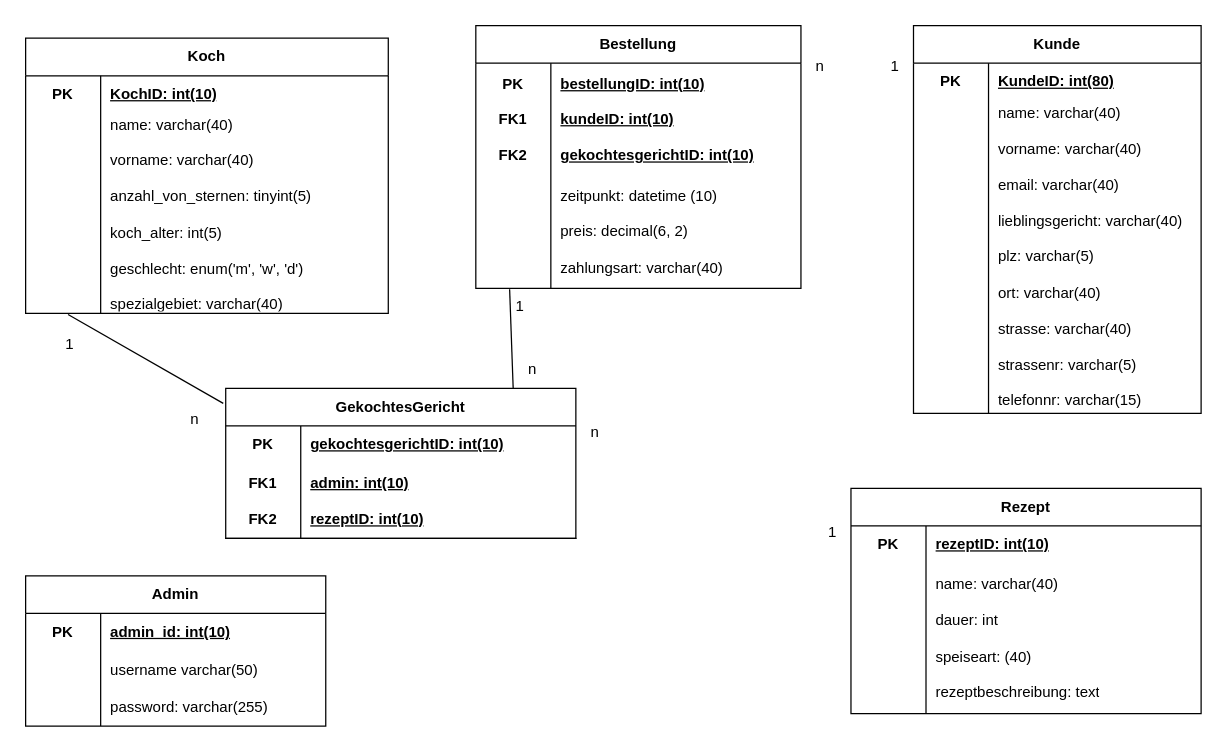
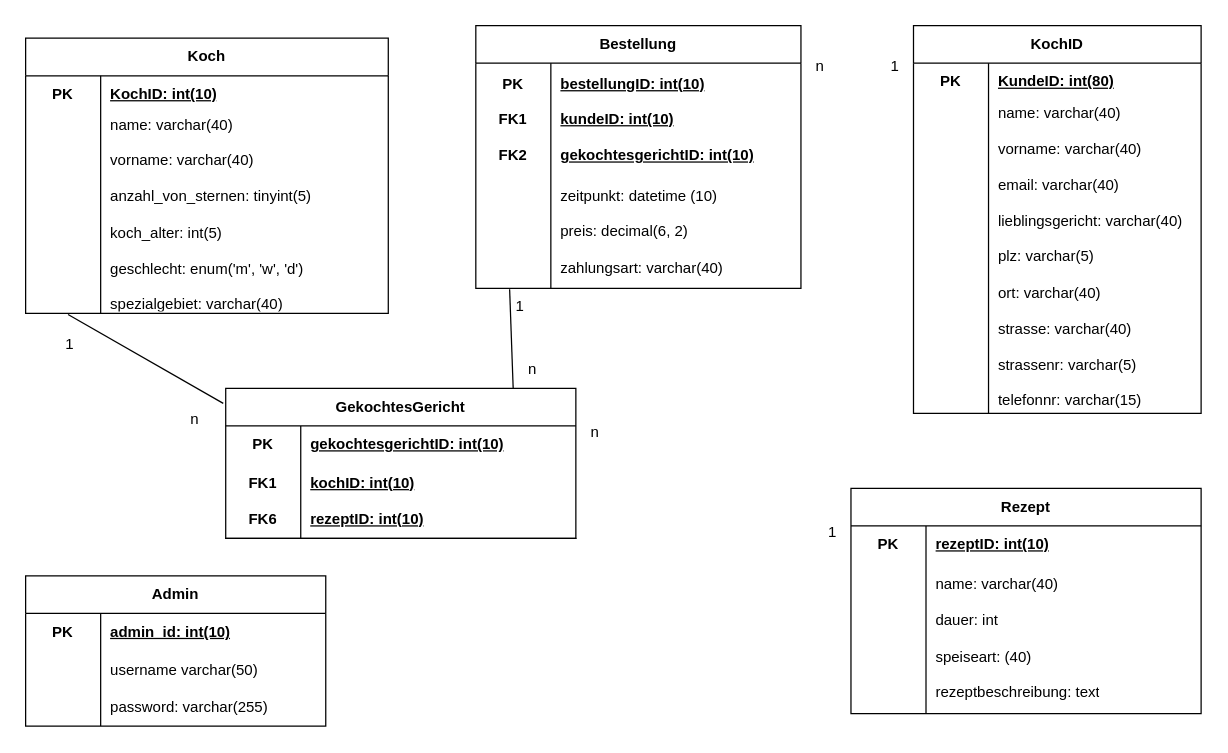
node "Kunde": label "Kunde" -> "KochID"
node "FK1 FK2": label "FK1 FK2" -> "FK1 FK6"
node "admin: int(10) rezeptID: int(10)": label "admin: int(10) rezeptID: int(10)" -> "kochID: int(10) rezeptID: int(10)"
